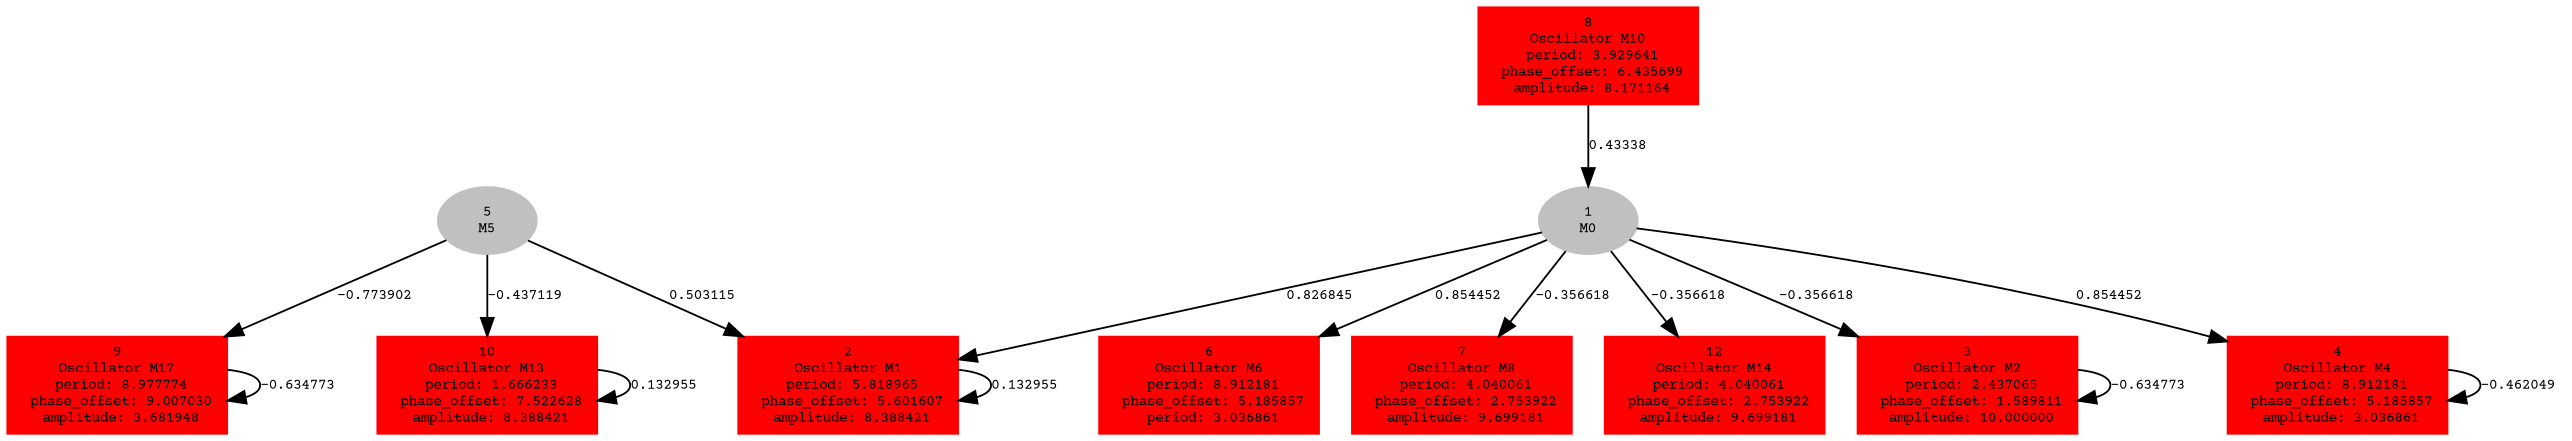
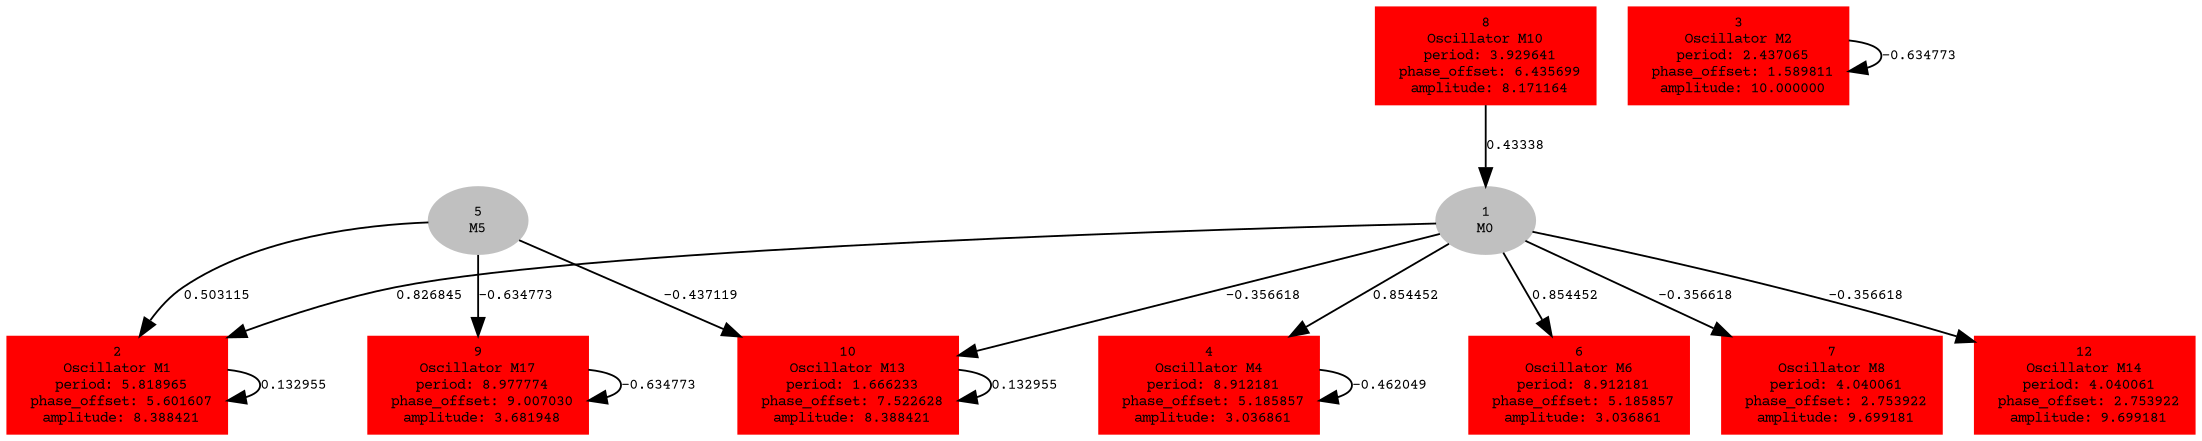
edge "1" -> "3": now "1" -> "10"
edge "5" -> "9": label "-0.773902 " -> "-0.634773 "
node "6": text "period: 3.036861" -> "amplitude: 3.036861"
